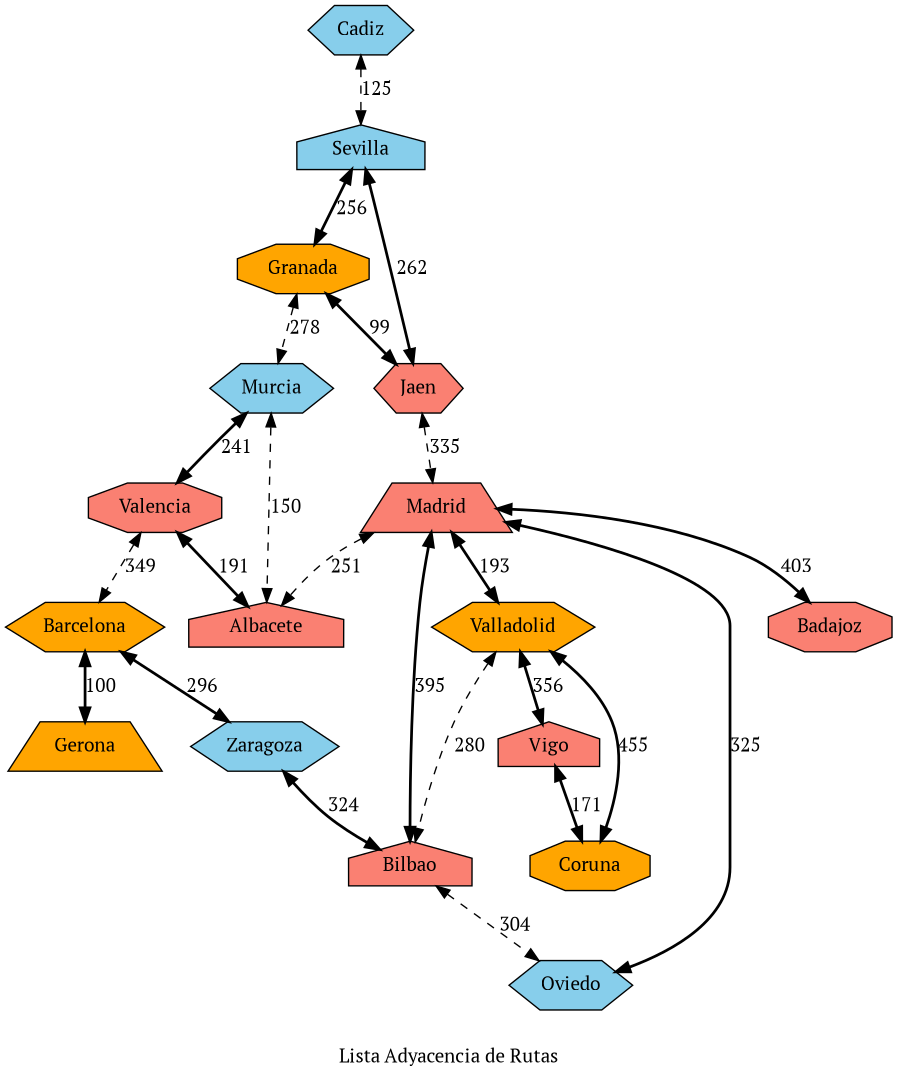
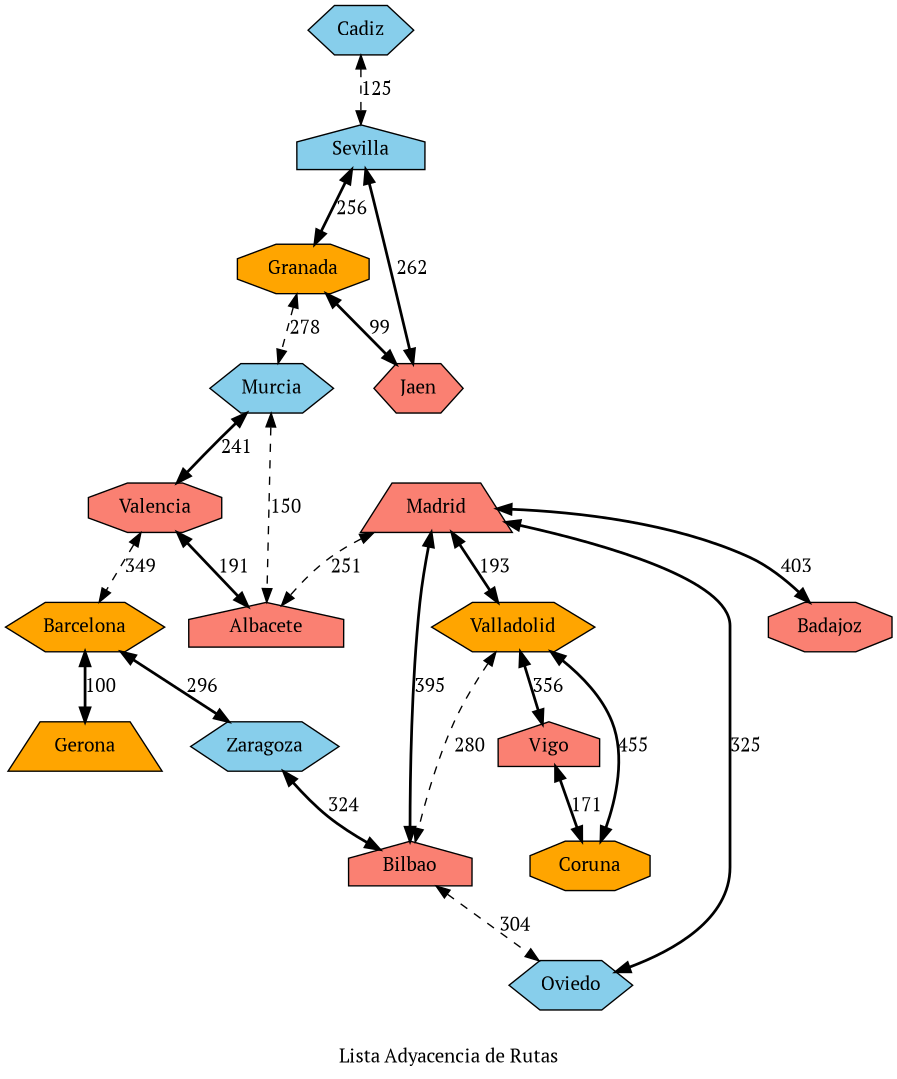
edge "Jaen" -- "Madrid": removed, label "335"
